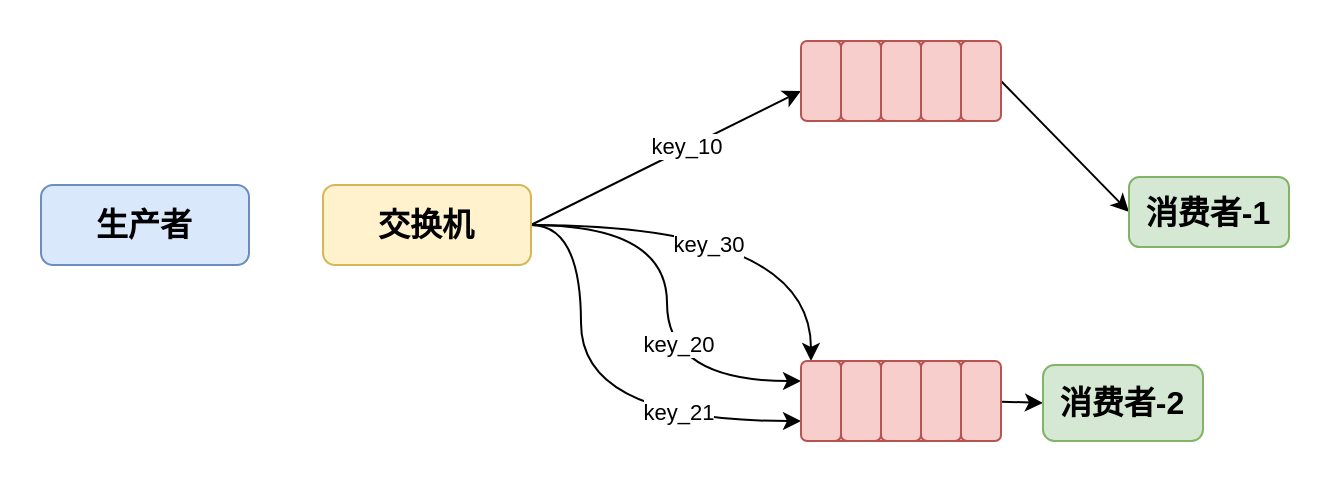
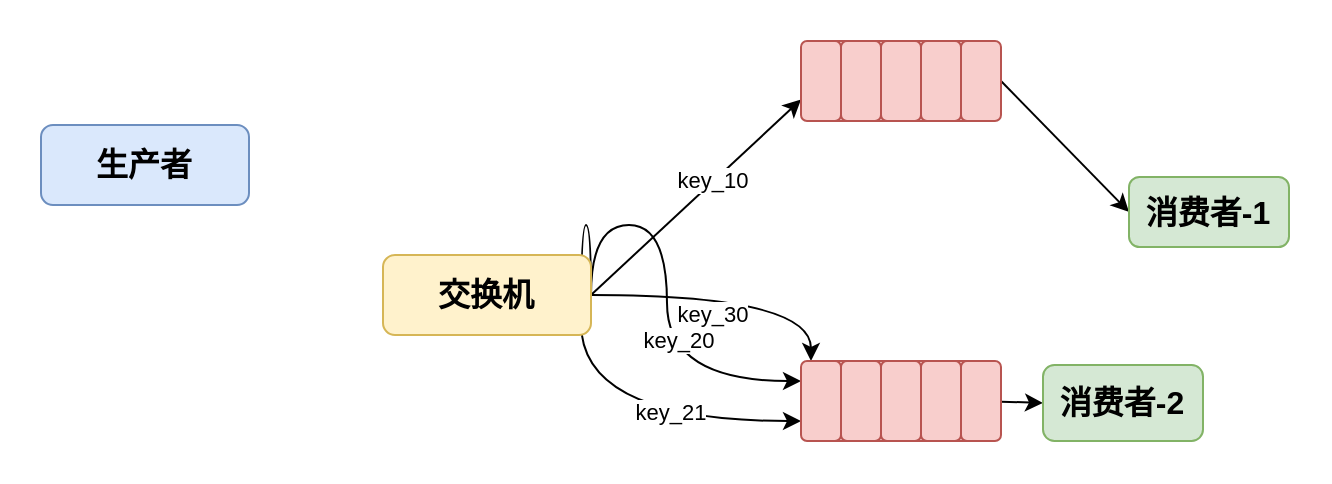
node "生产者": moved (145, 225) -> (145, 165)
node "交换机": moved (427, 225) -> (487, 295)
